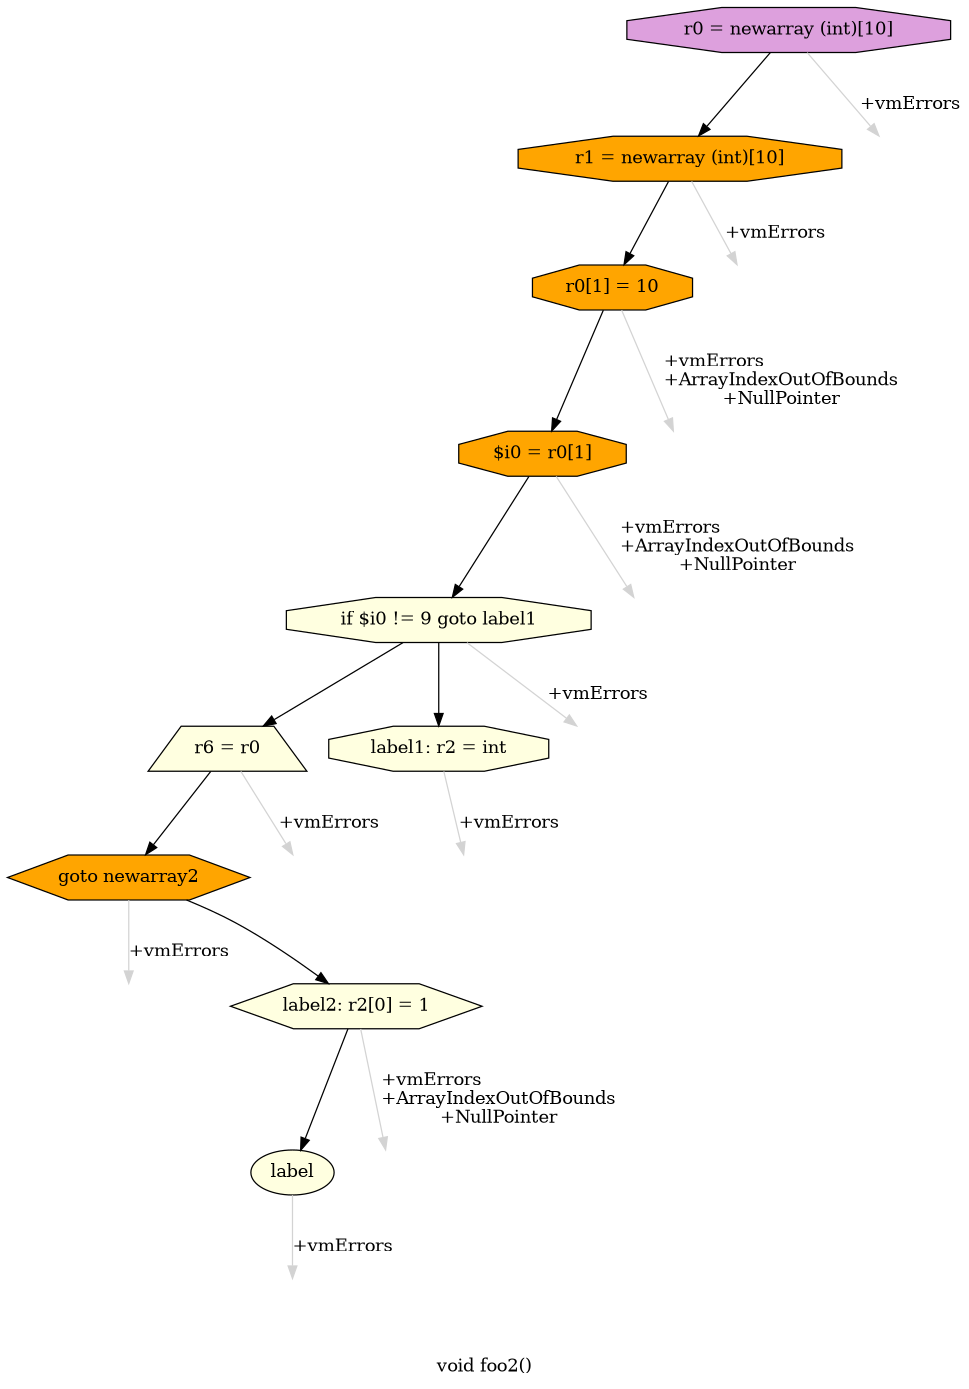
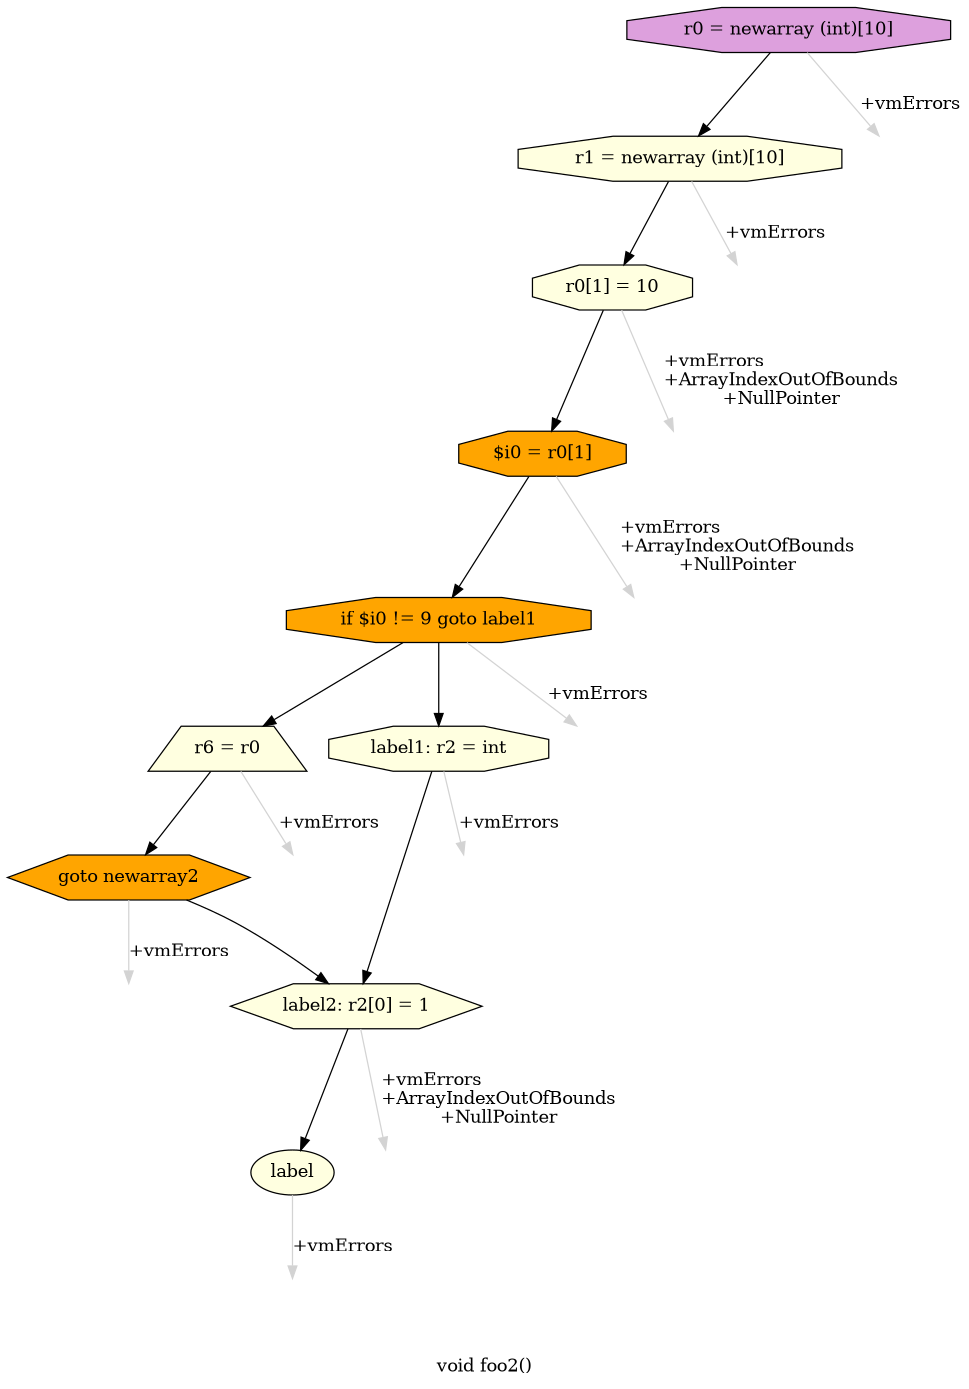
node "r1 = newarray (int)[10]": fillcolor orange -> lightyellow
node "r0[1] = 10": fillcolor orange -> lightyellow
node "if $i0 != 9 goto label1": fillcolor lightyellow -> orange
edge "label1: r2 = int" -> "label2: r2[0] = 1": added
